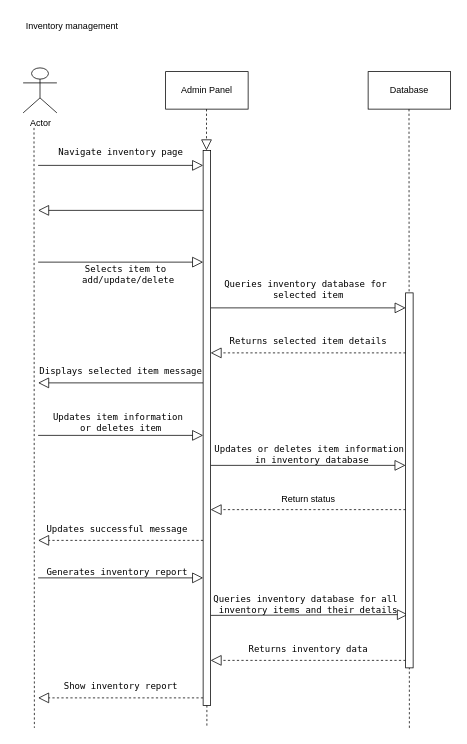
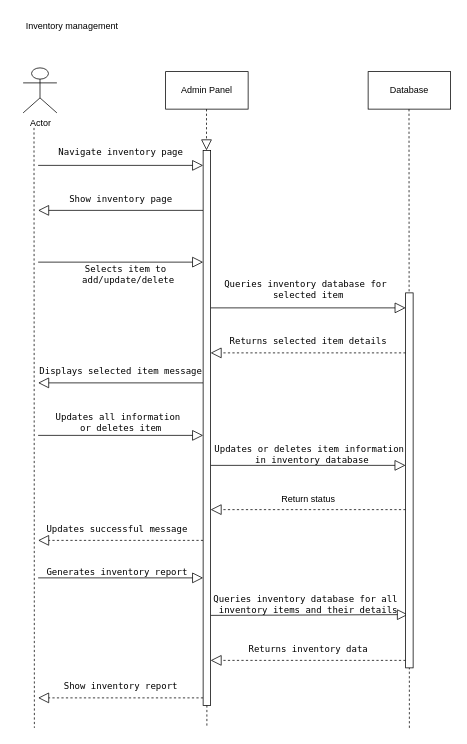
node "Show inventory page": added
node "Updates item information or deletes item": label "Updates item information or deletes item" -> "Updates all information or deletes item"
